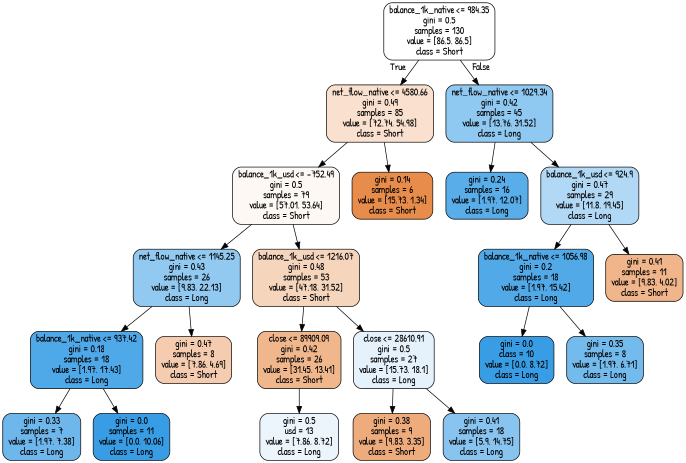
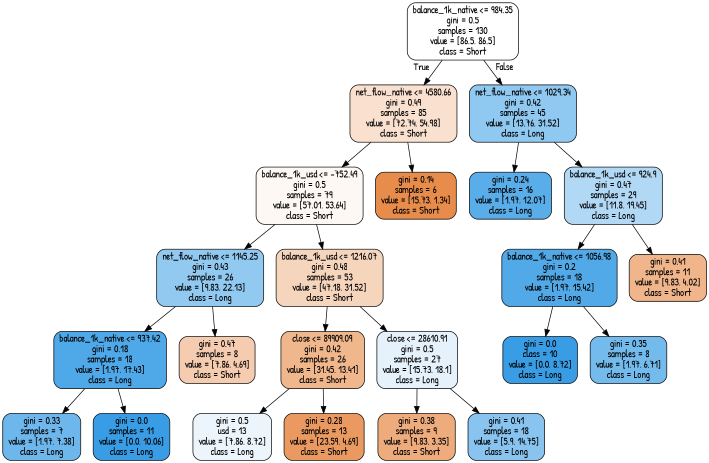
node "gini = 0.28 samples = 13 value = [23.59, 4.69] class = Short": added
